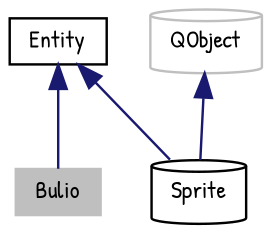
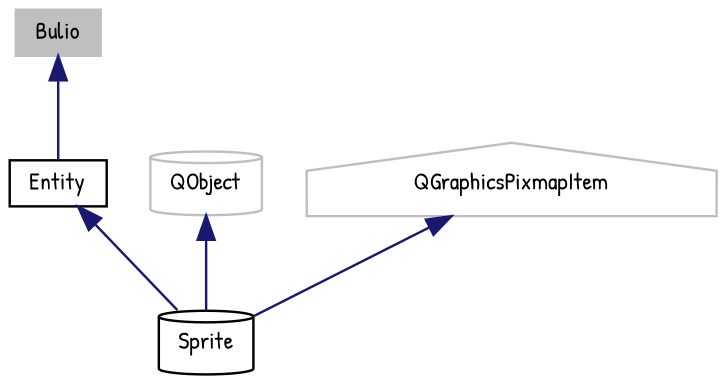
edge "Bulio" -> "Entity": reversed
node "QGraphicsPixmapItem": added
